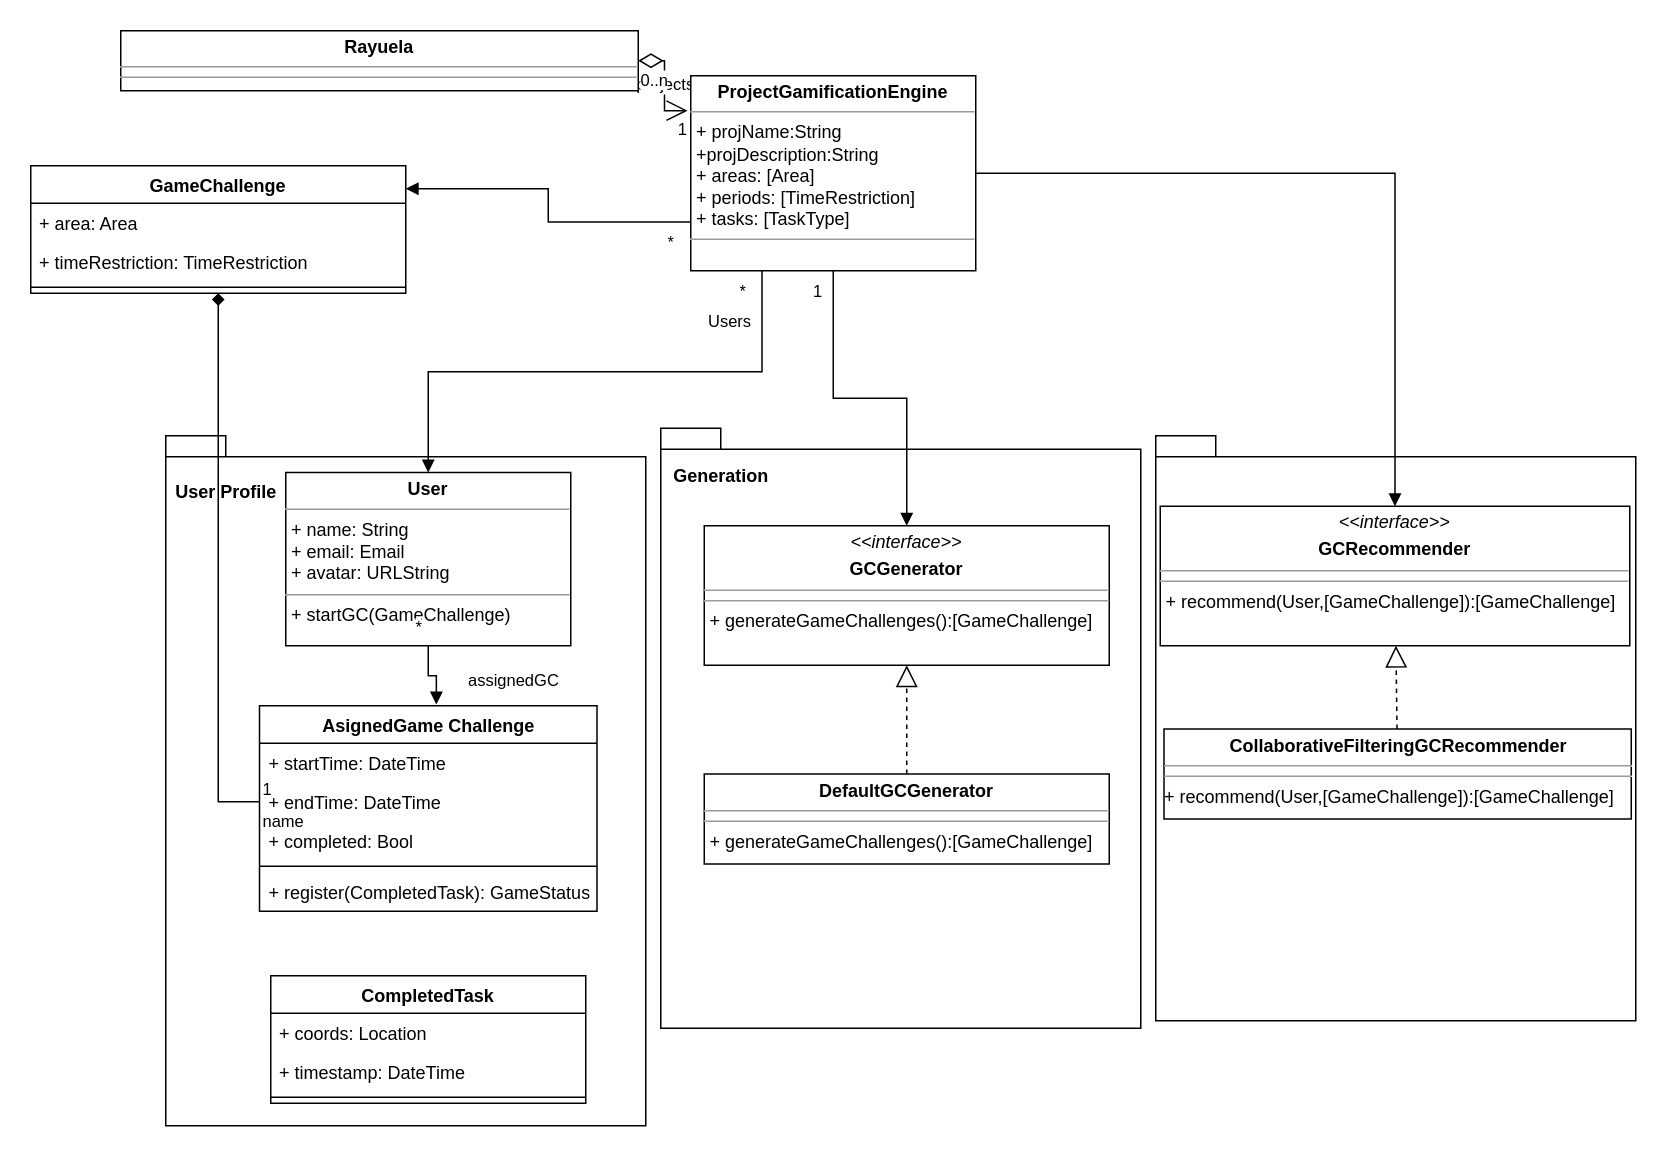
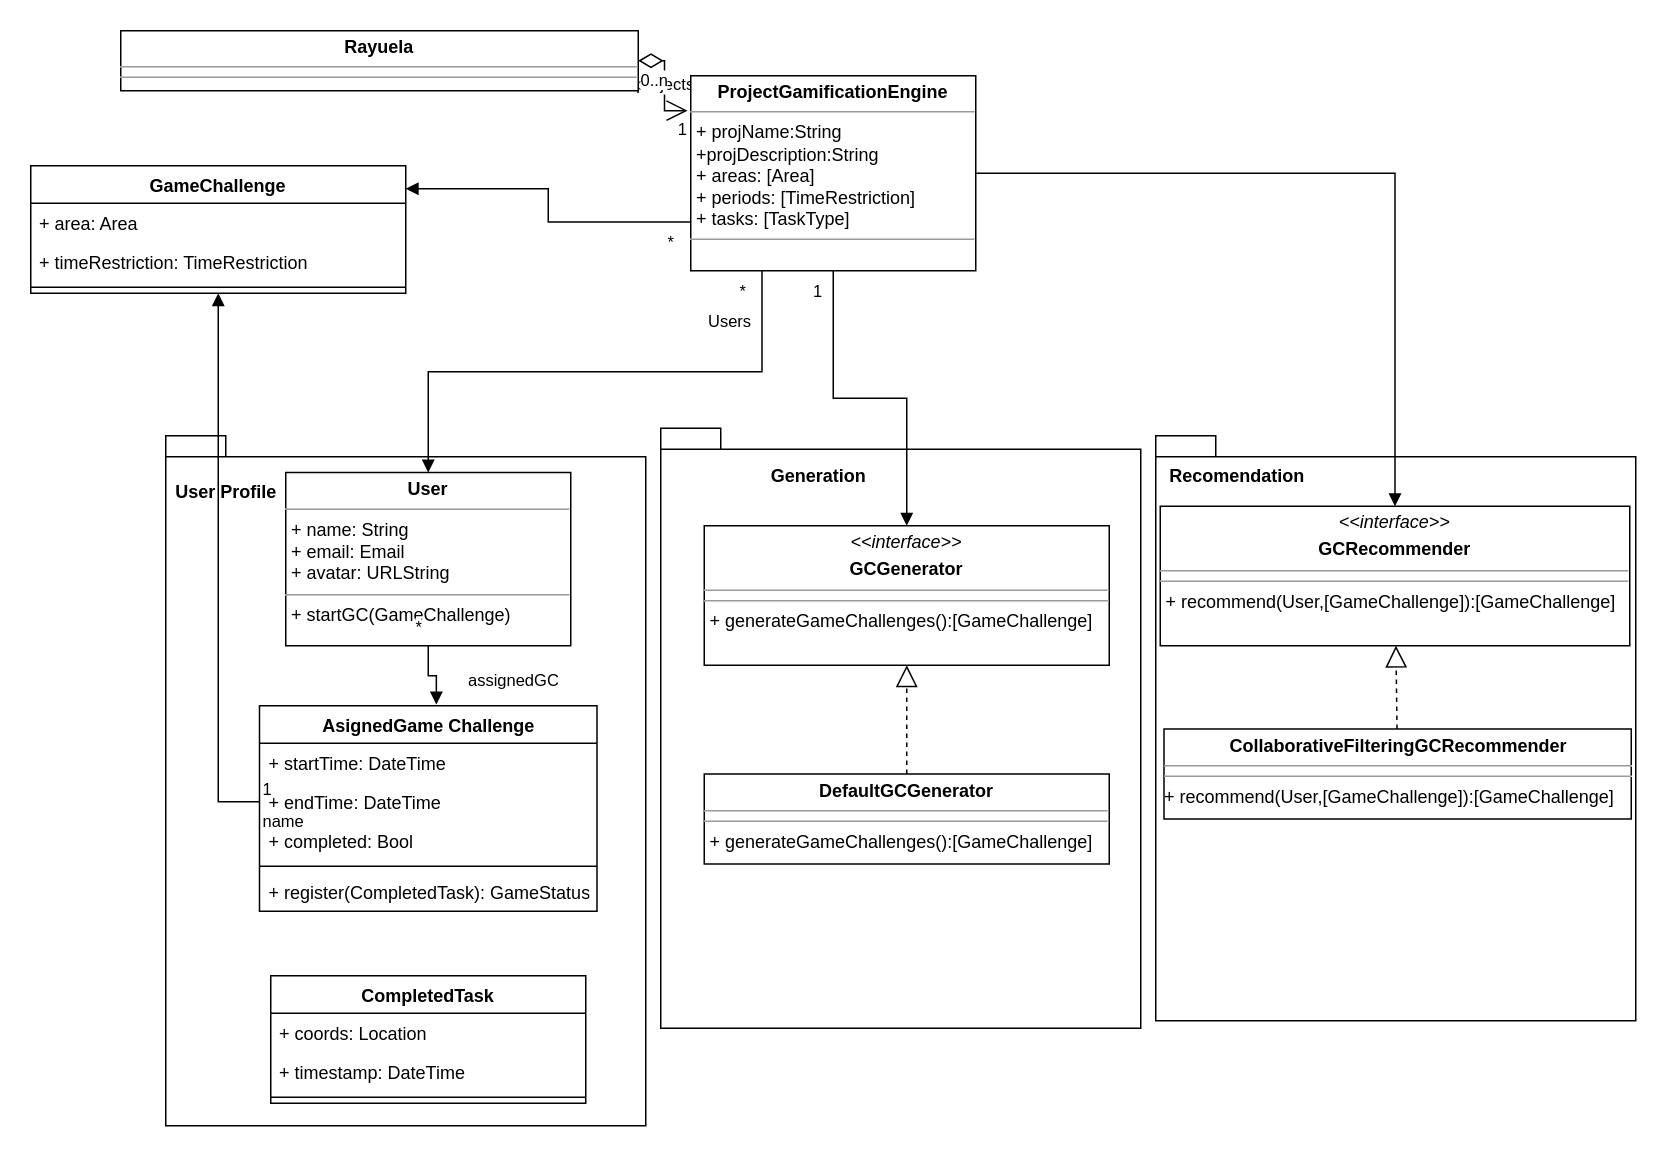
edge "+ endTime: DateTime" -> "GameChallenge": arrowhead diamond -> block
node "Generation": moved (721, 476) -> (818, 476)
node "Recomendation": added
